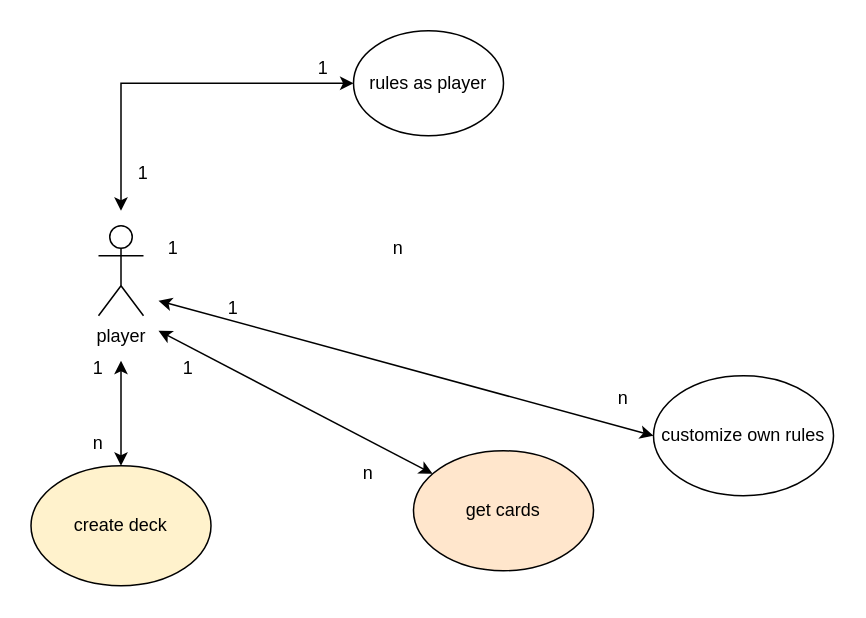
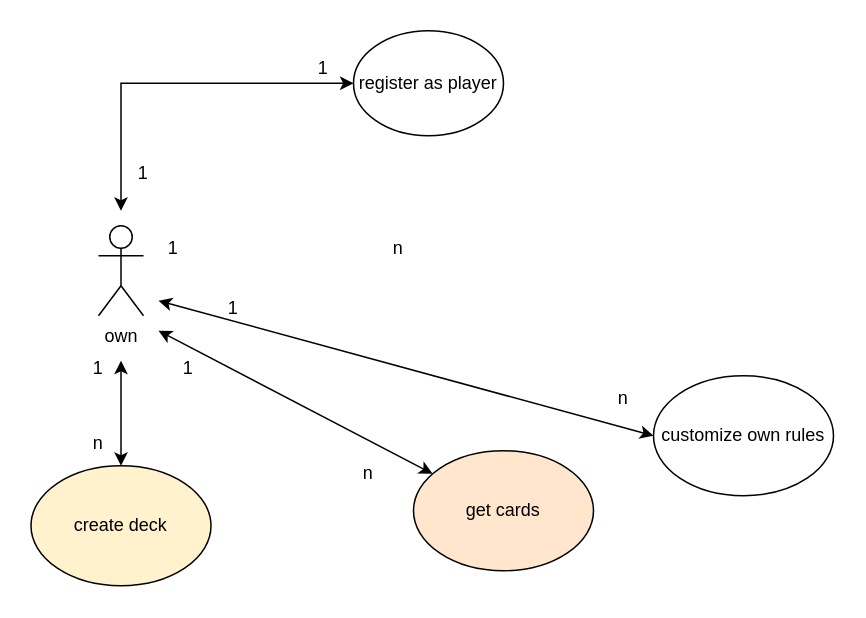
node "rules as player": label "rules as player" -> "register as player"
node "player": label "player" -> "own"
